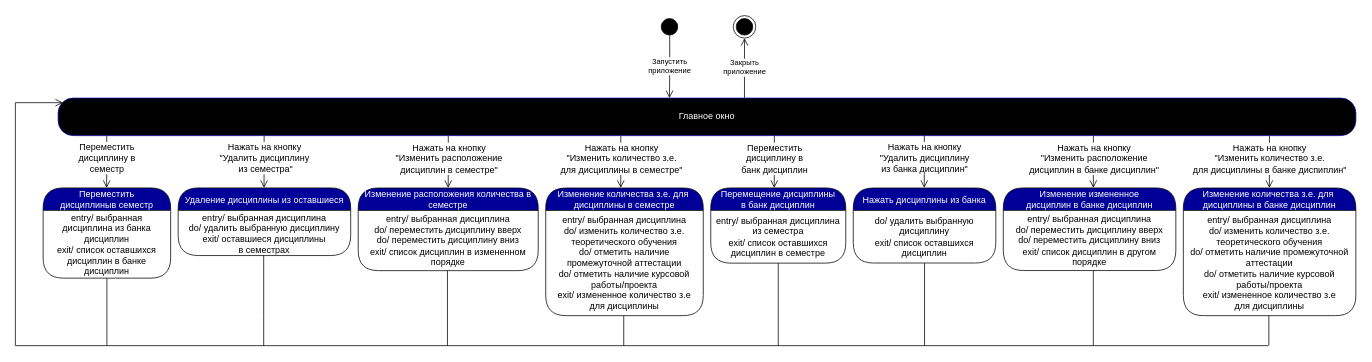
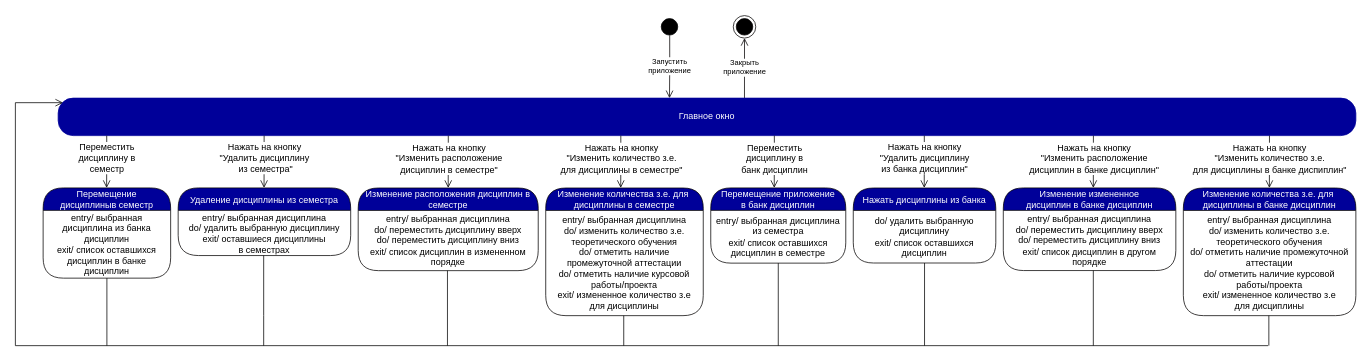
node "Главное окно": fillcolor #000000 -> #000099
node "Переместить дисциплиныв семестр": label "Переместить дисциплиныв семестр" -> "Перемещение дисциплиныв семестр"
node "Изменение расположения количества в семестре": label "Изменение расположения количества в семестре" -> "Изменение расположения дисциплин в семестре"
node "Перемещение дисциплины в банк дисциплин": label "Перемещение дисциплины в банк дисциплин" -> "Перемещение приложение в банк дисциплин"
node "Удаление дисциплины из оставшиеся": label "Удаление дисциплины из оставшиеся" -> "Удаление дисциплины из семестра"
